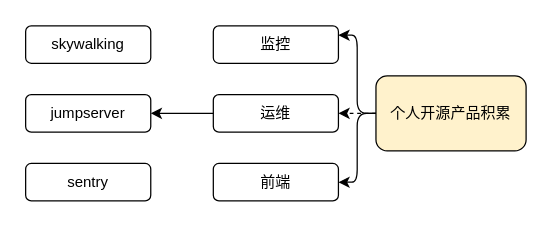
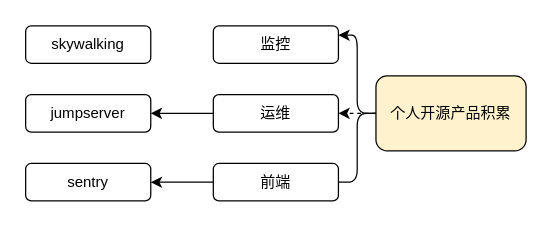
edge "前端" -> "sentry": added
edge "个人开源产品积累" -> "前端": arrowhead classic -> none
